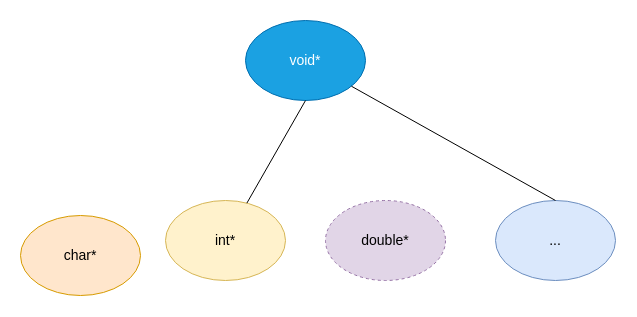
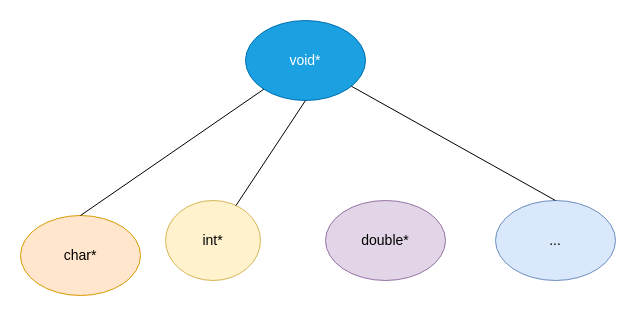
edge "void*" -- "char*": added
node "int*": size 120x80 -> 95x80
node "double*": style dashed -> solid
